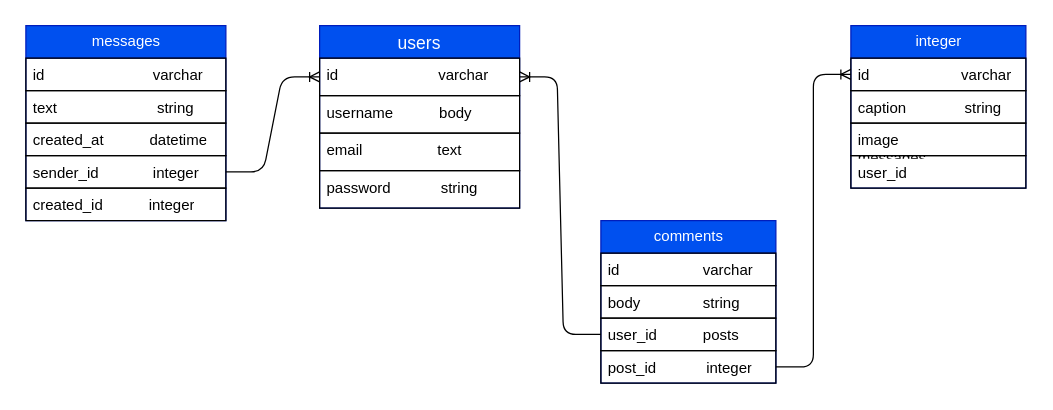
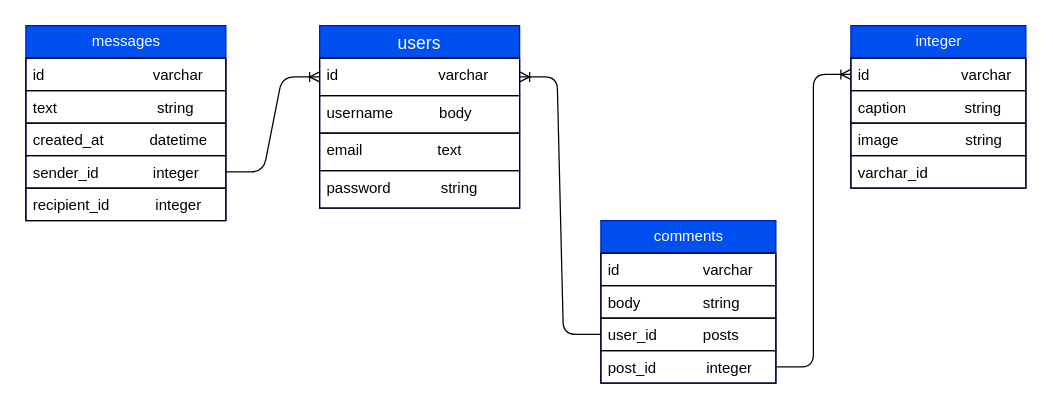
node "image messages": label "image messages" -> "image string"
node "user_id": label "user_id" -> "varchar_id"
node "created_id integer": label "created_id integer" -> "recipient_id integer"
